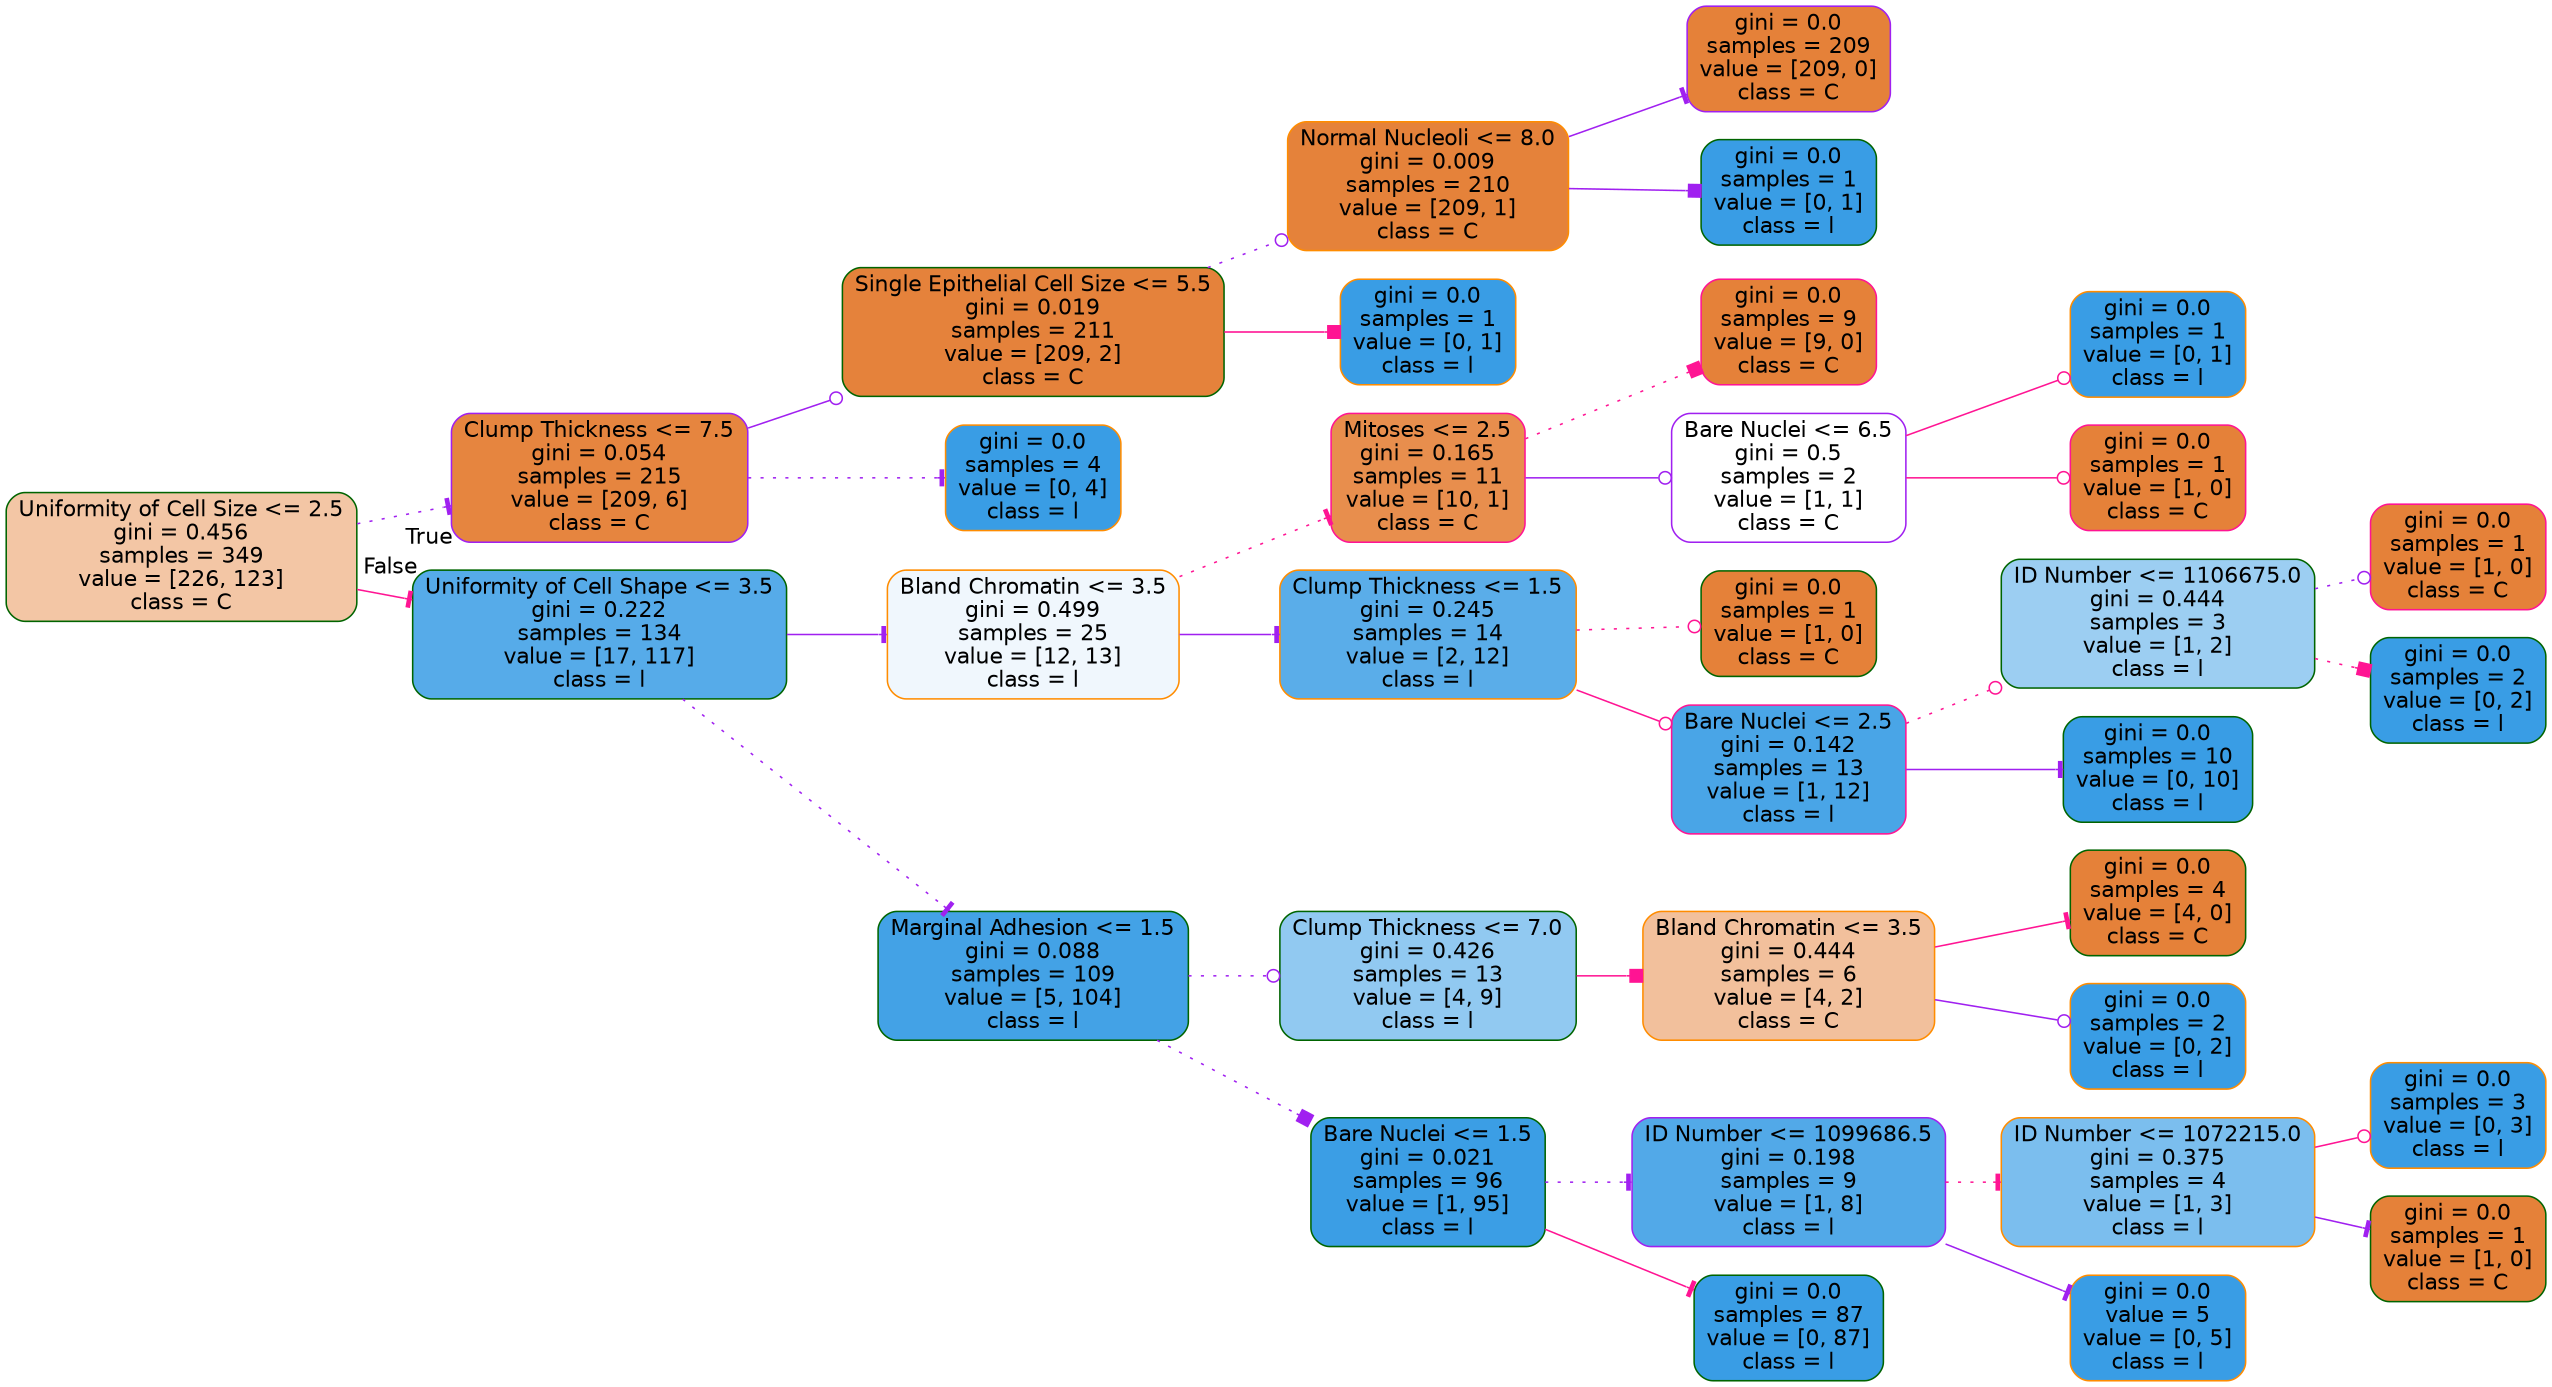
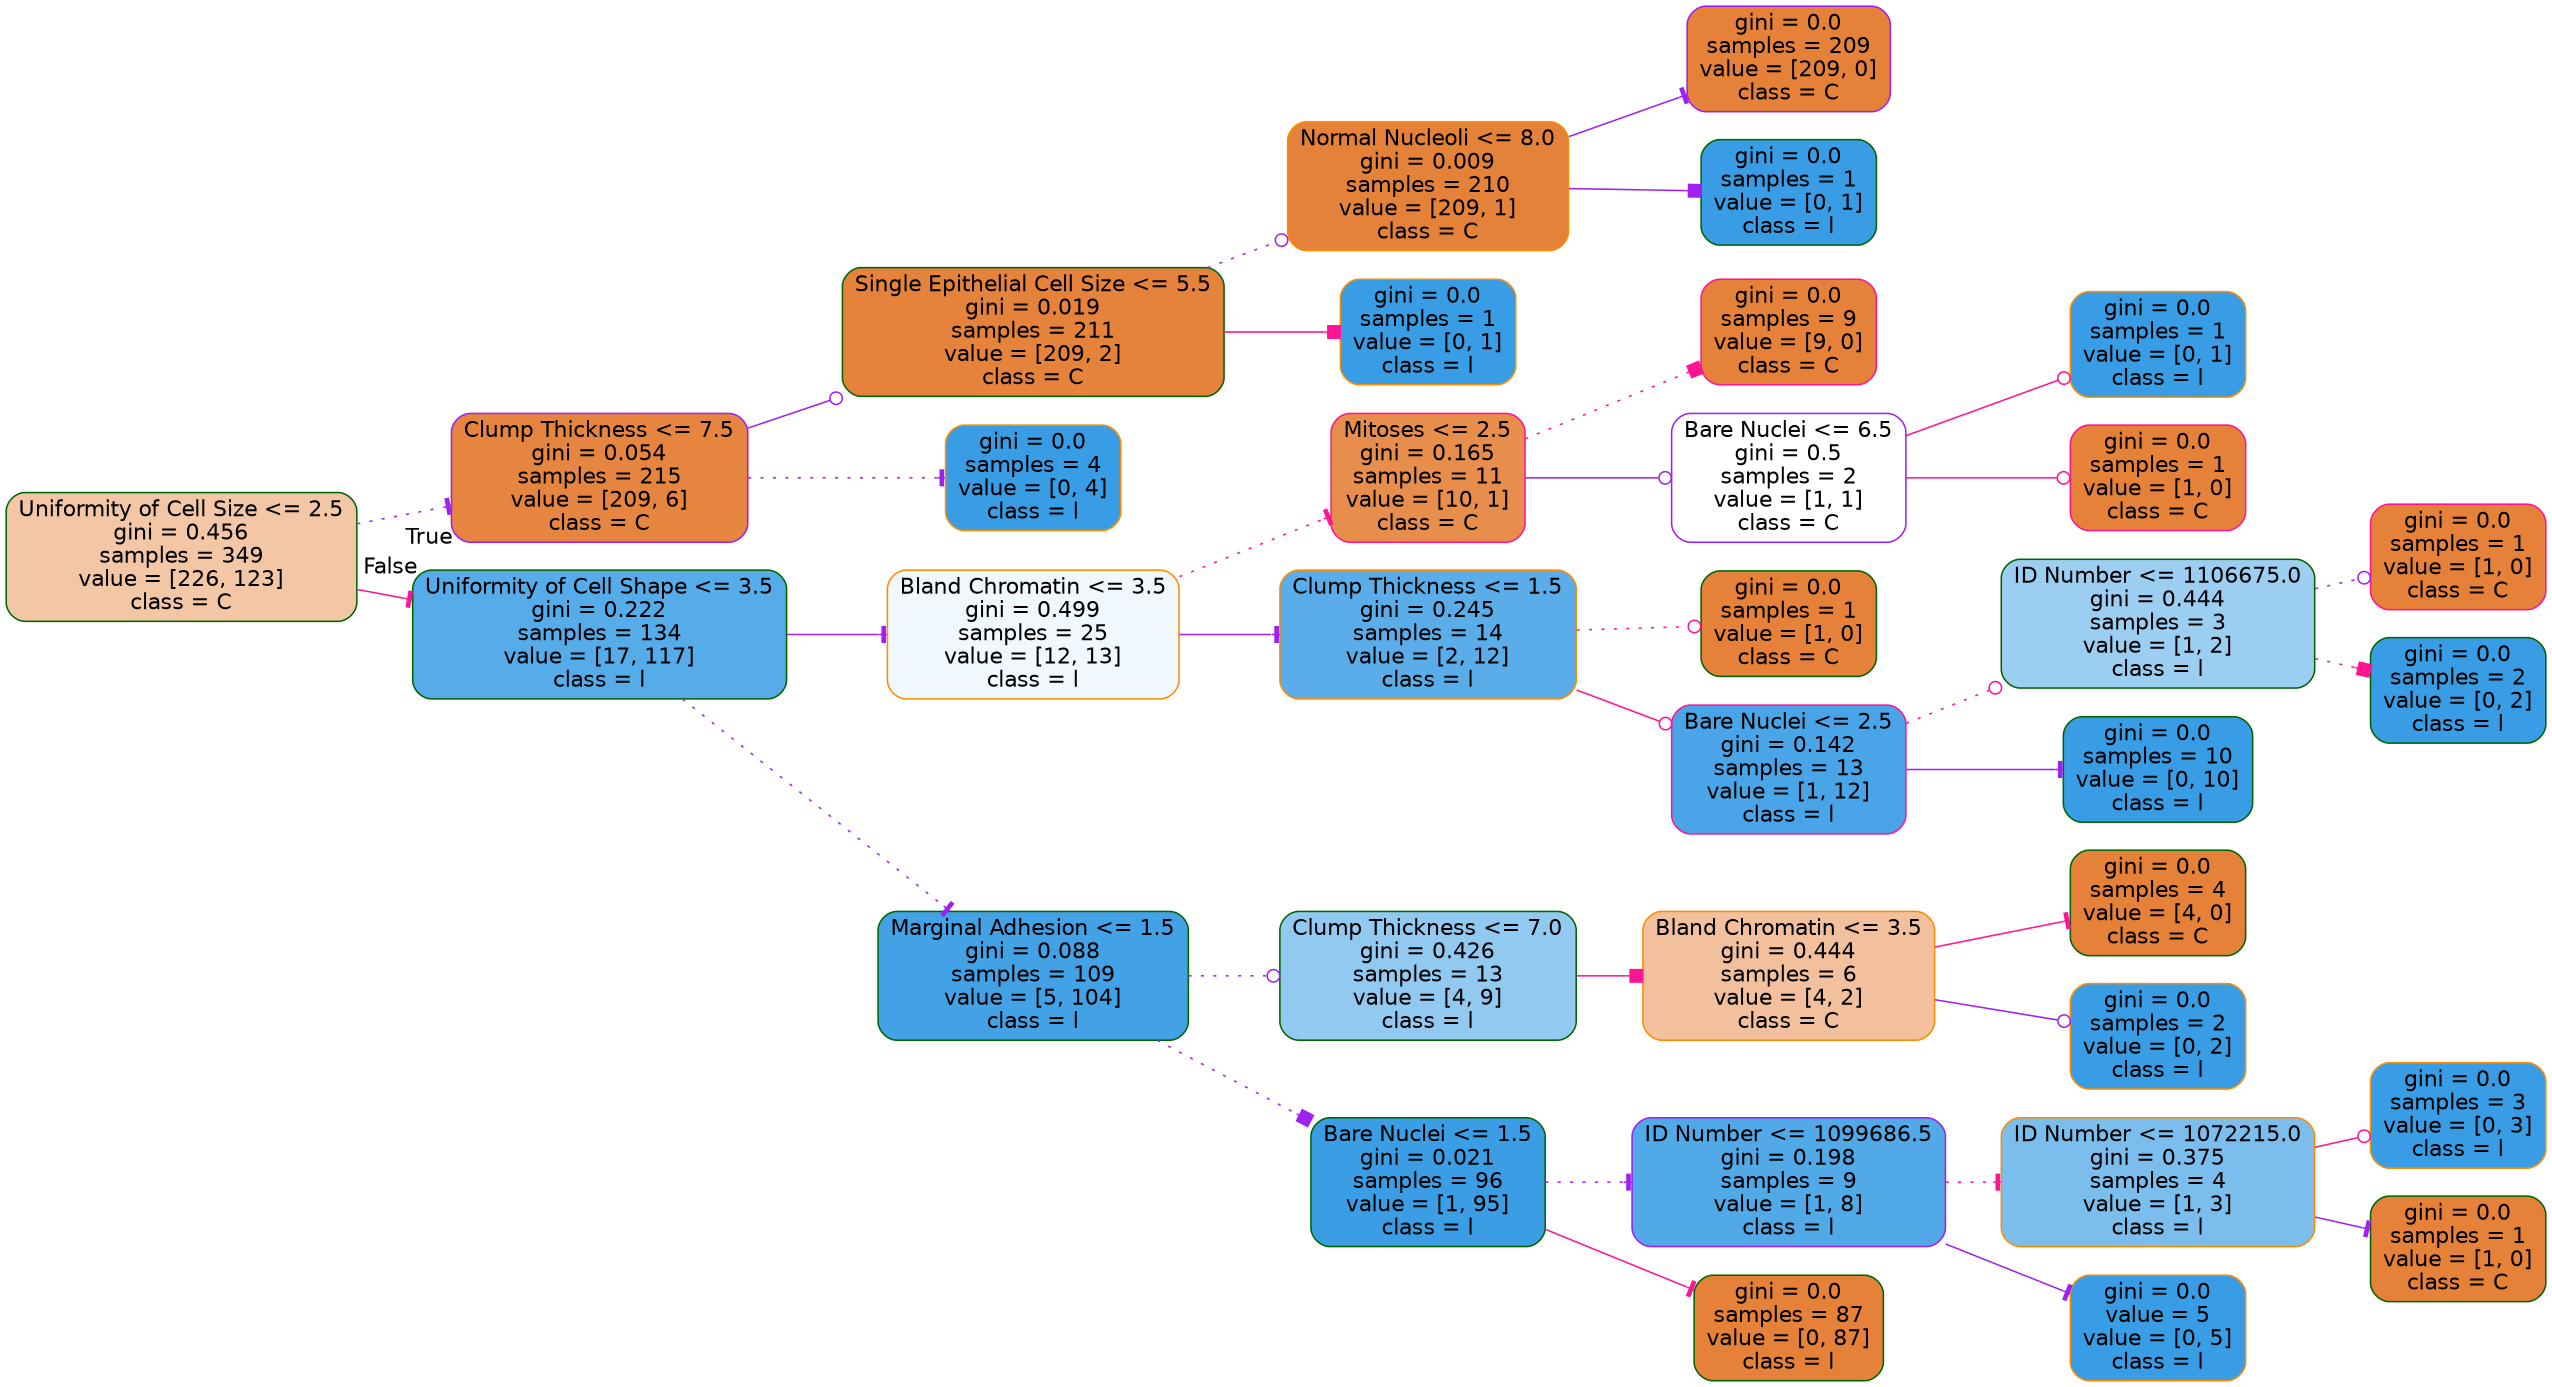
node "gini = 0.0 samples = 87 value = [0, 87] class = l": fillcolor #399de5 -> #e58139
